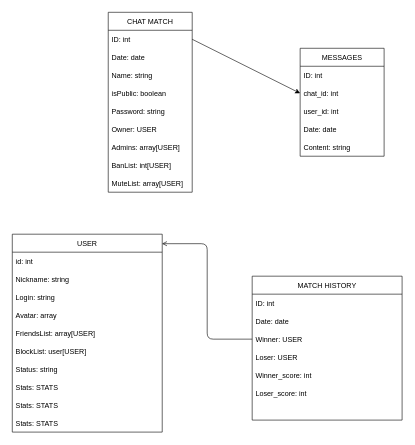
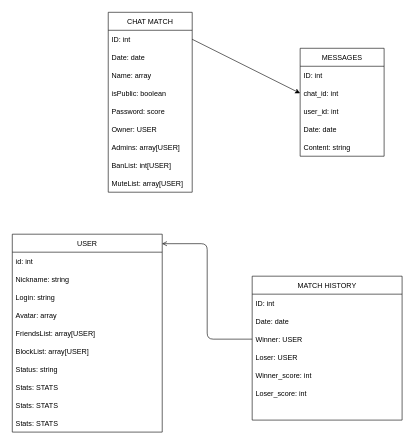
node "Name: string": label "Name: string" -> "Name: array"
node "Password: string": label "Password: string" -> "Password: score"
node "BlockList: user[USER]": label "BlockList: user[USER]" -> "BlockList: array[USER]"
